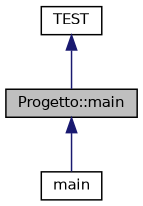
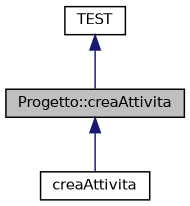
node "Progetto::main": label "Progetto::main" -> "Progetto::creaAttivita"
node "main": label "main" -> "creaAttivita"
